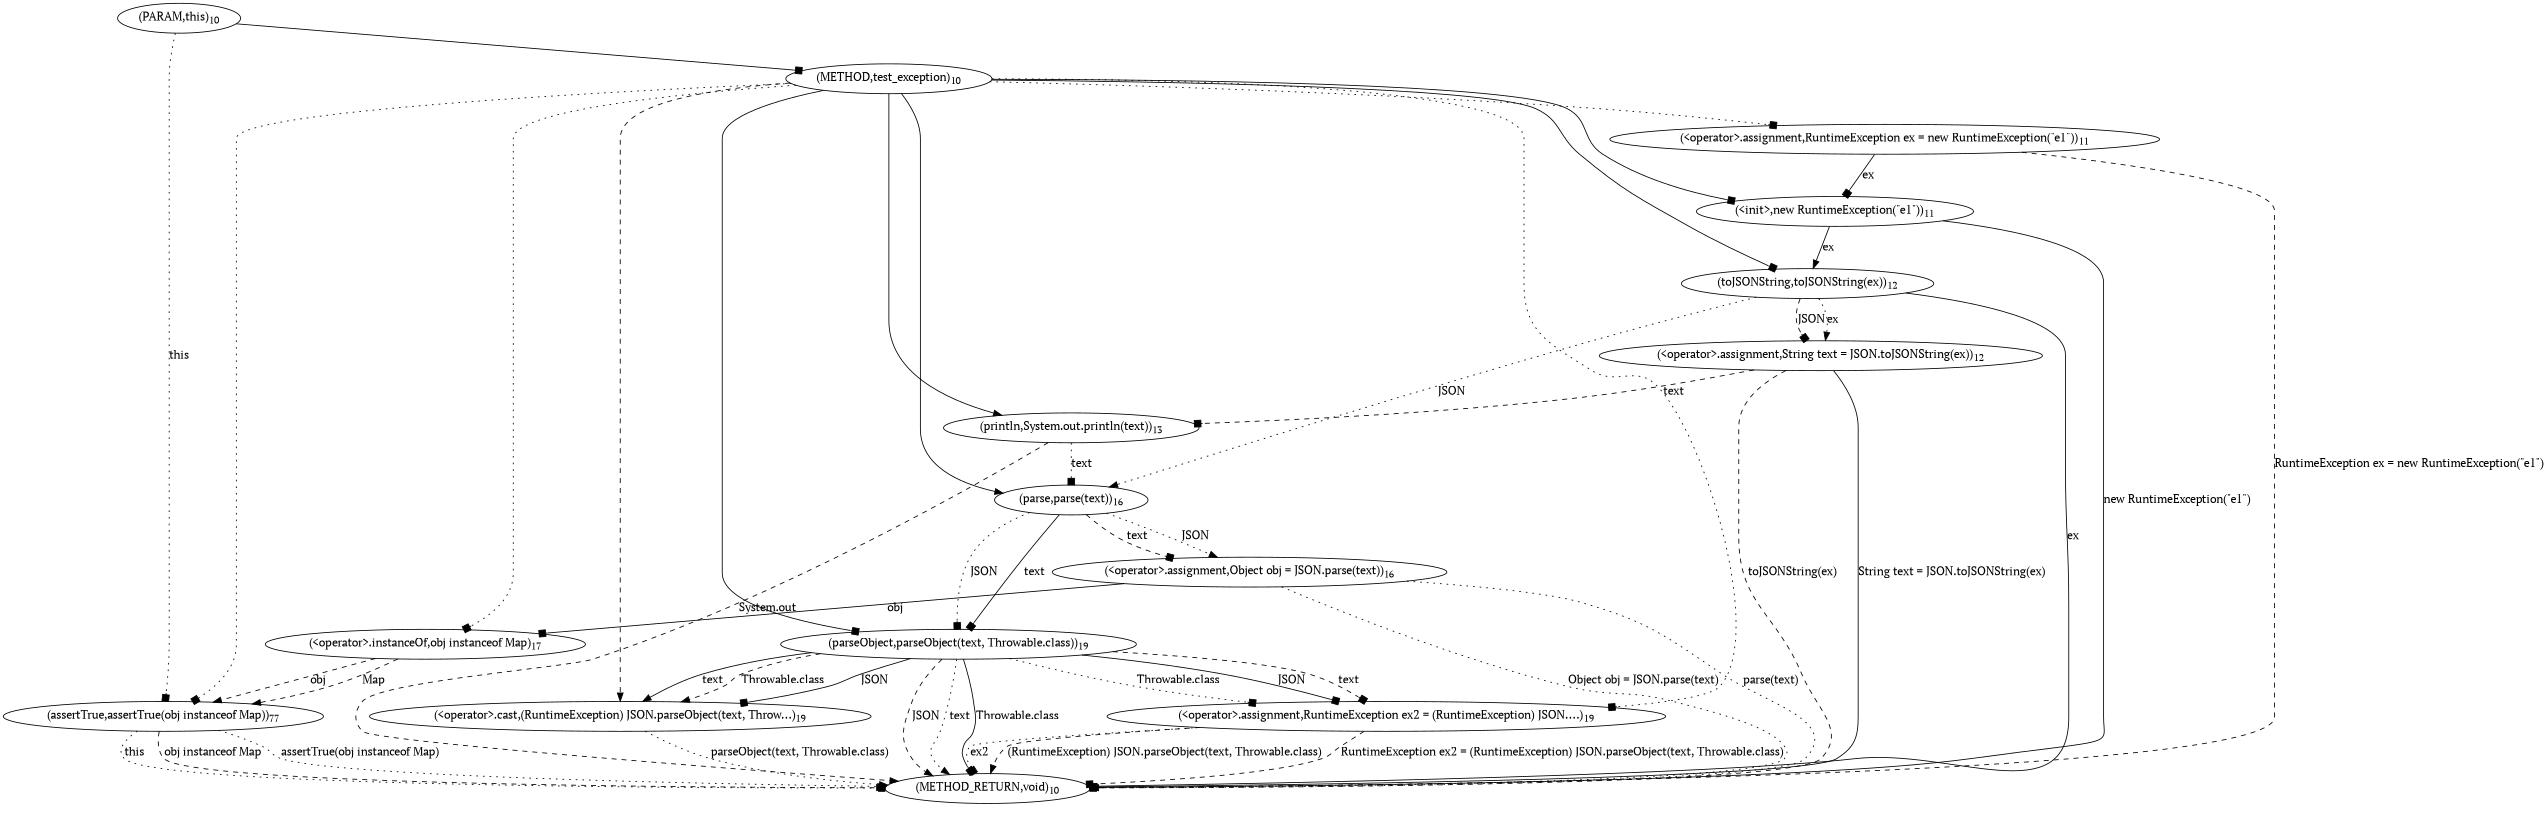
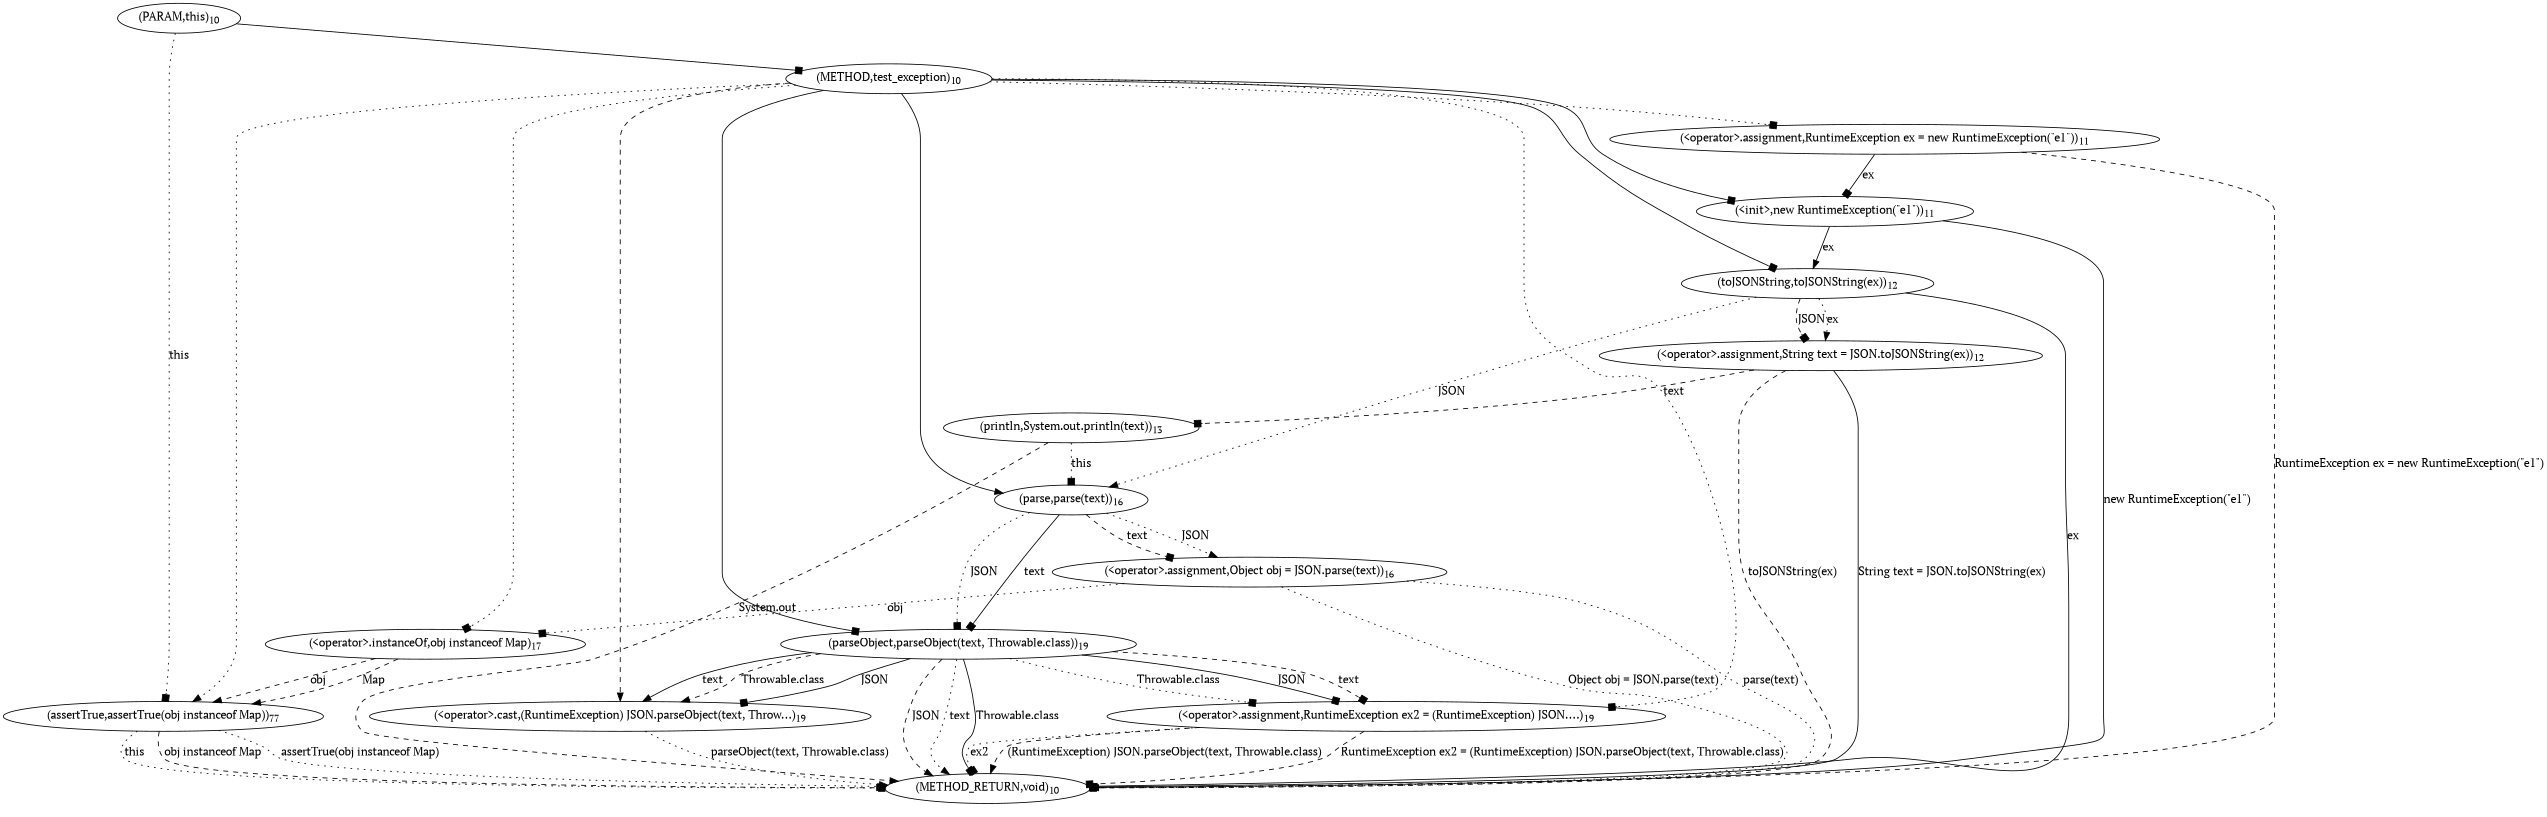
edge "(METHOD,test_exception)" -> "(assertTrue,assertTrue(obj instanceof Map))": arrowhead box -> normal
edge "(METHOD,test_exception)" -> "(println,System.out.println(text))": removed
edge "(println,System.out.println(text))" -> "(parse,parse(text))": label "text" -> "this"
edge "(<operator>.assignment,Object obj = JSON.parse(text))" -> "(<operator>.instanceOf,obj instanceof Map)": style solid -> dotted
